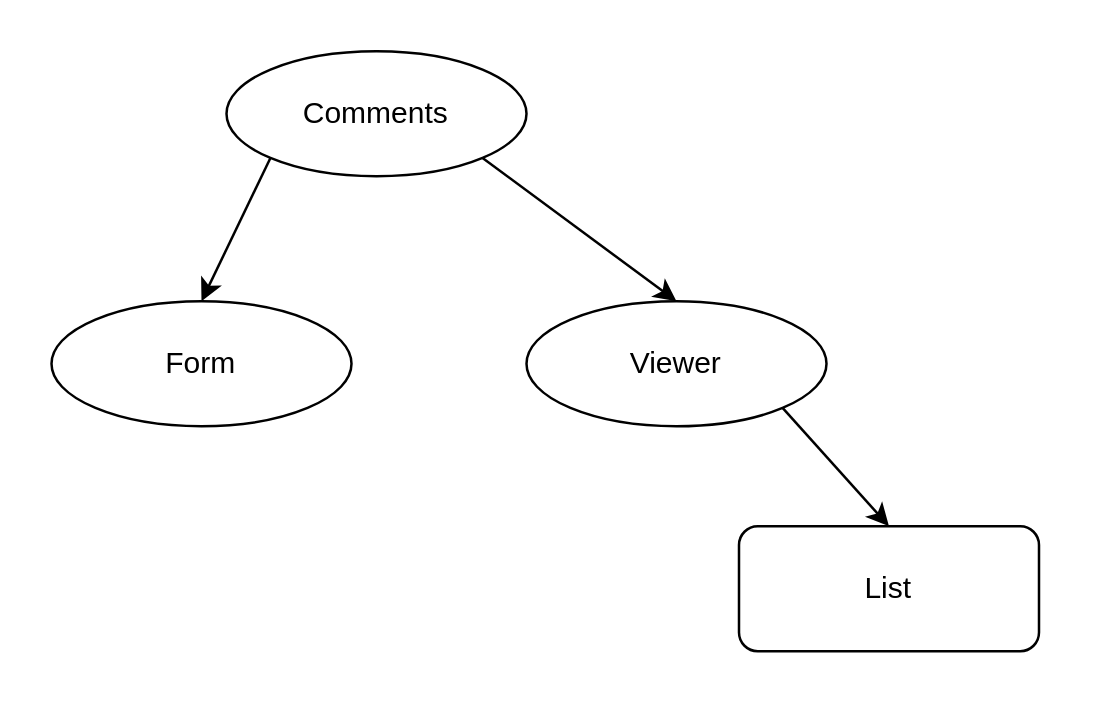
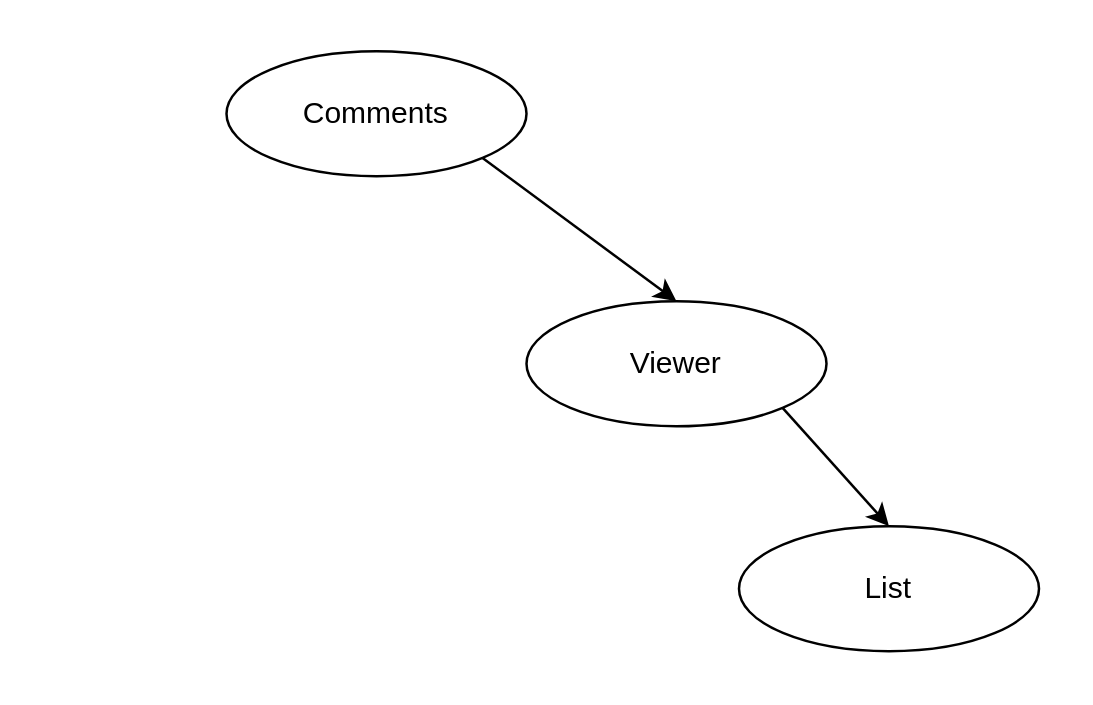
edge "Comments" -> "Form": removed
node "Form": removed
node "List": shape rounded rectangle -> ellipse
